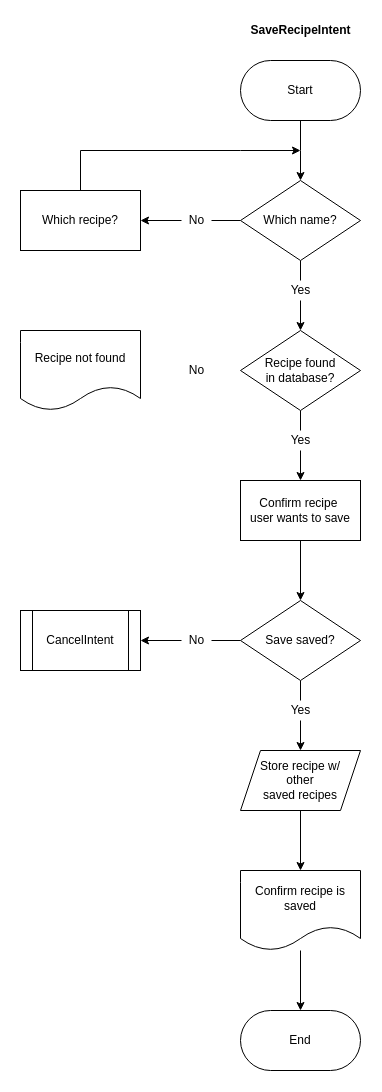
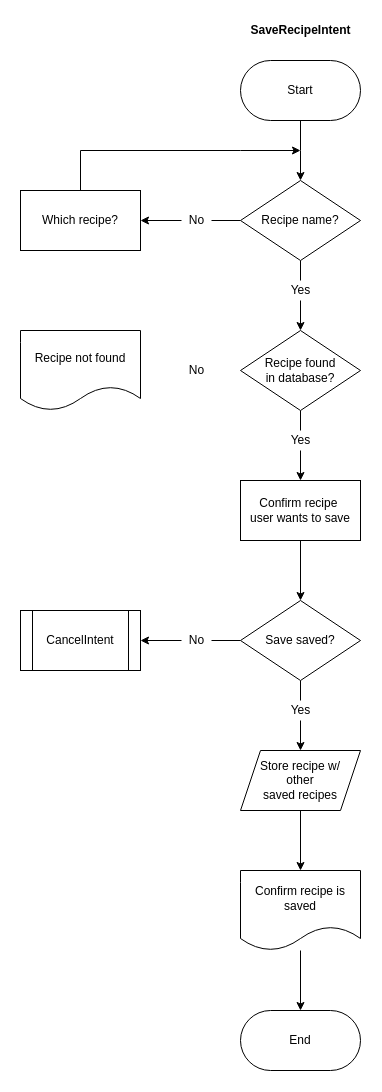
node "Which name?": label "Which name?" -> "Recipe name?"
